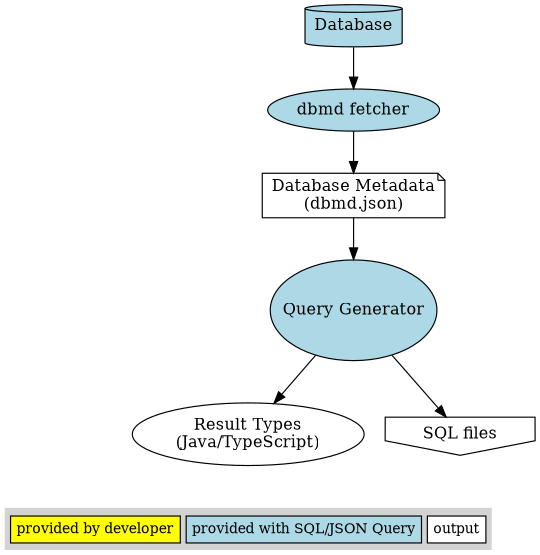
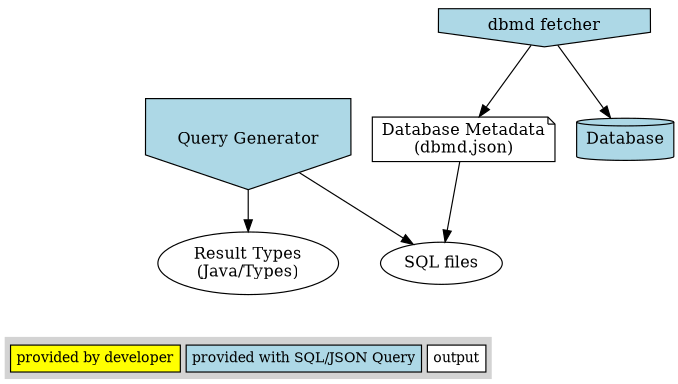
edge "Database" -> "dbmd fetcher": reversed
node "dbmd fetcher": shape ellipse -> invhouse
edge "Database Metadata (dbmd.json)" -> "Query Generator": now "Database Metadata (dbmd.json)" -> "SQL files"
node "Query Generator": shape ellipse -> invhouse
node "Result Types (Java/TypeScript)": label "Result Types (Java/TypeScript)" -> "Result Types (Java/Types)"
node "SQL files": shape invhouse -> ellipse
